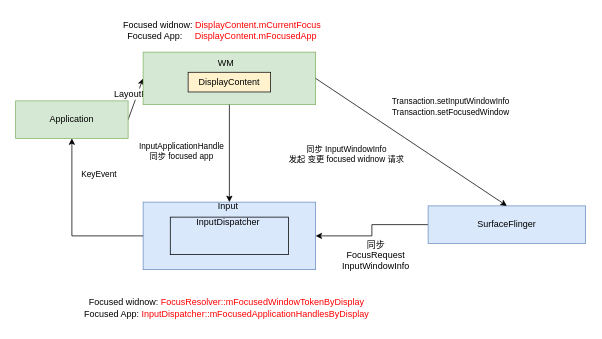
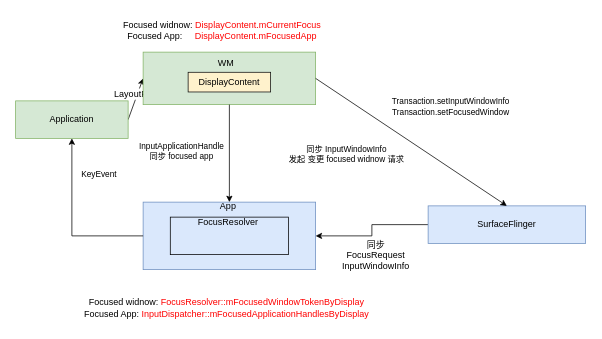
node "Input": label "Input" -> "App"
node "InputDispatcher": label "InputDispatcher" -> "FocusResolver"
